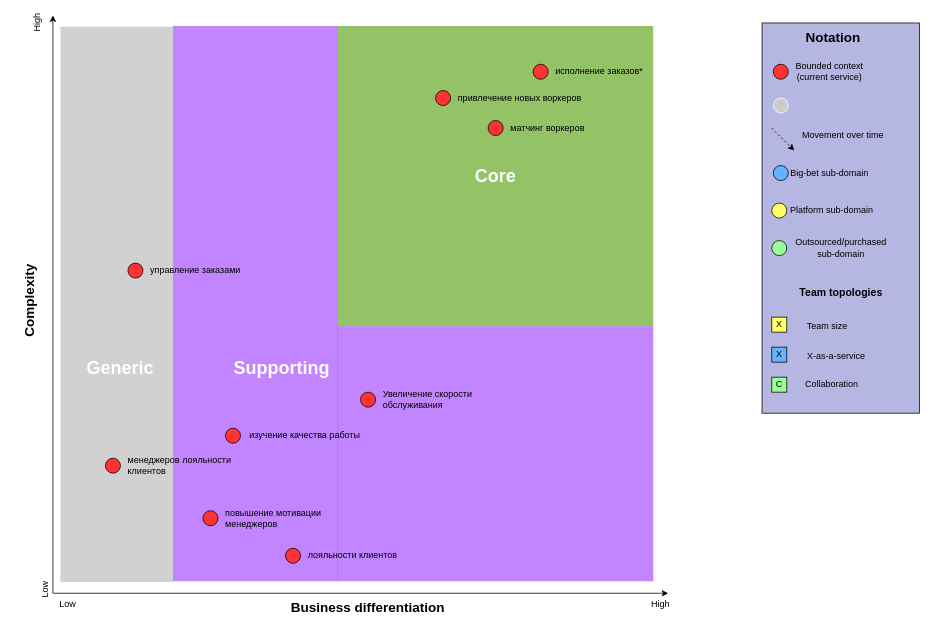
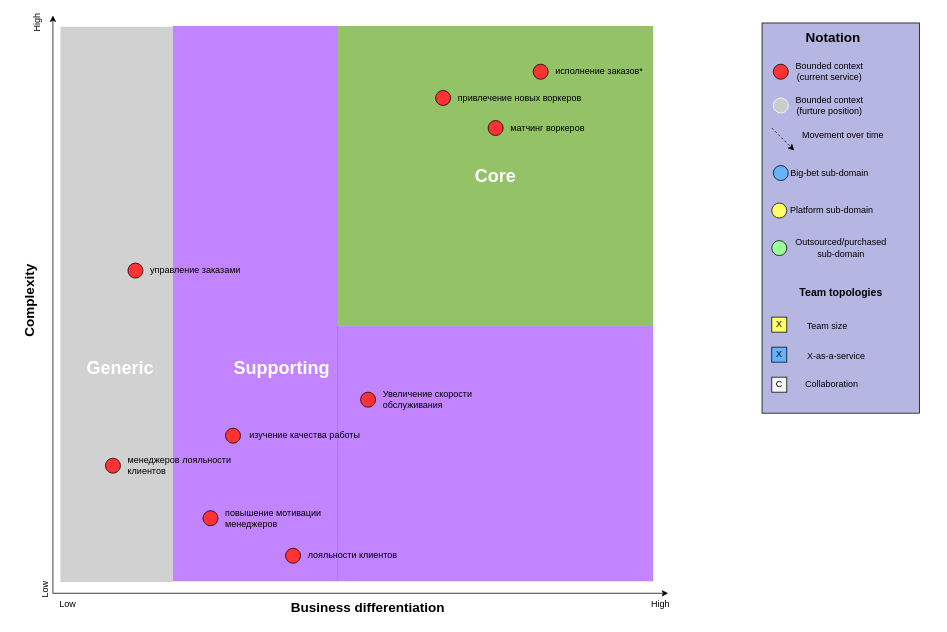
node "Bounded context (furture position)": added
node "C": fillcolor #99ff99 -> #f5f5f5
